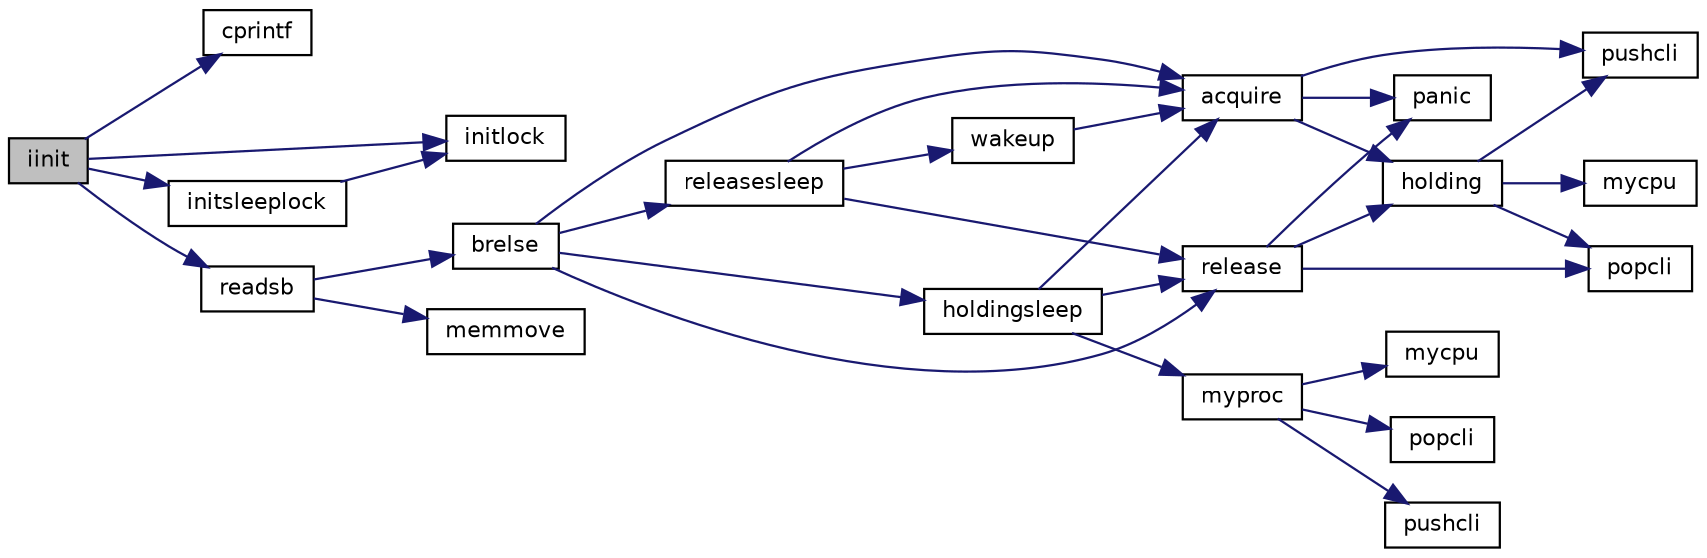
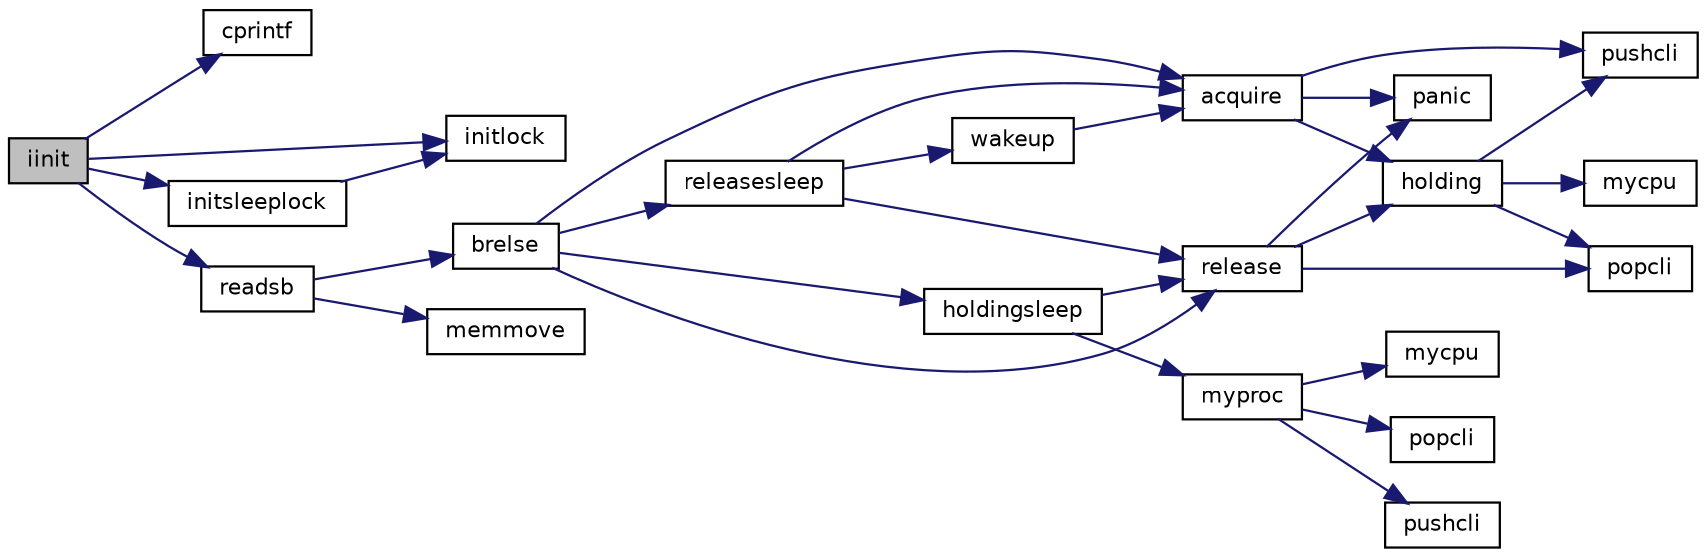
edge "holdingsleep" -> "acquire": removed
